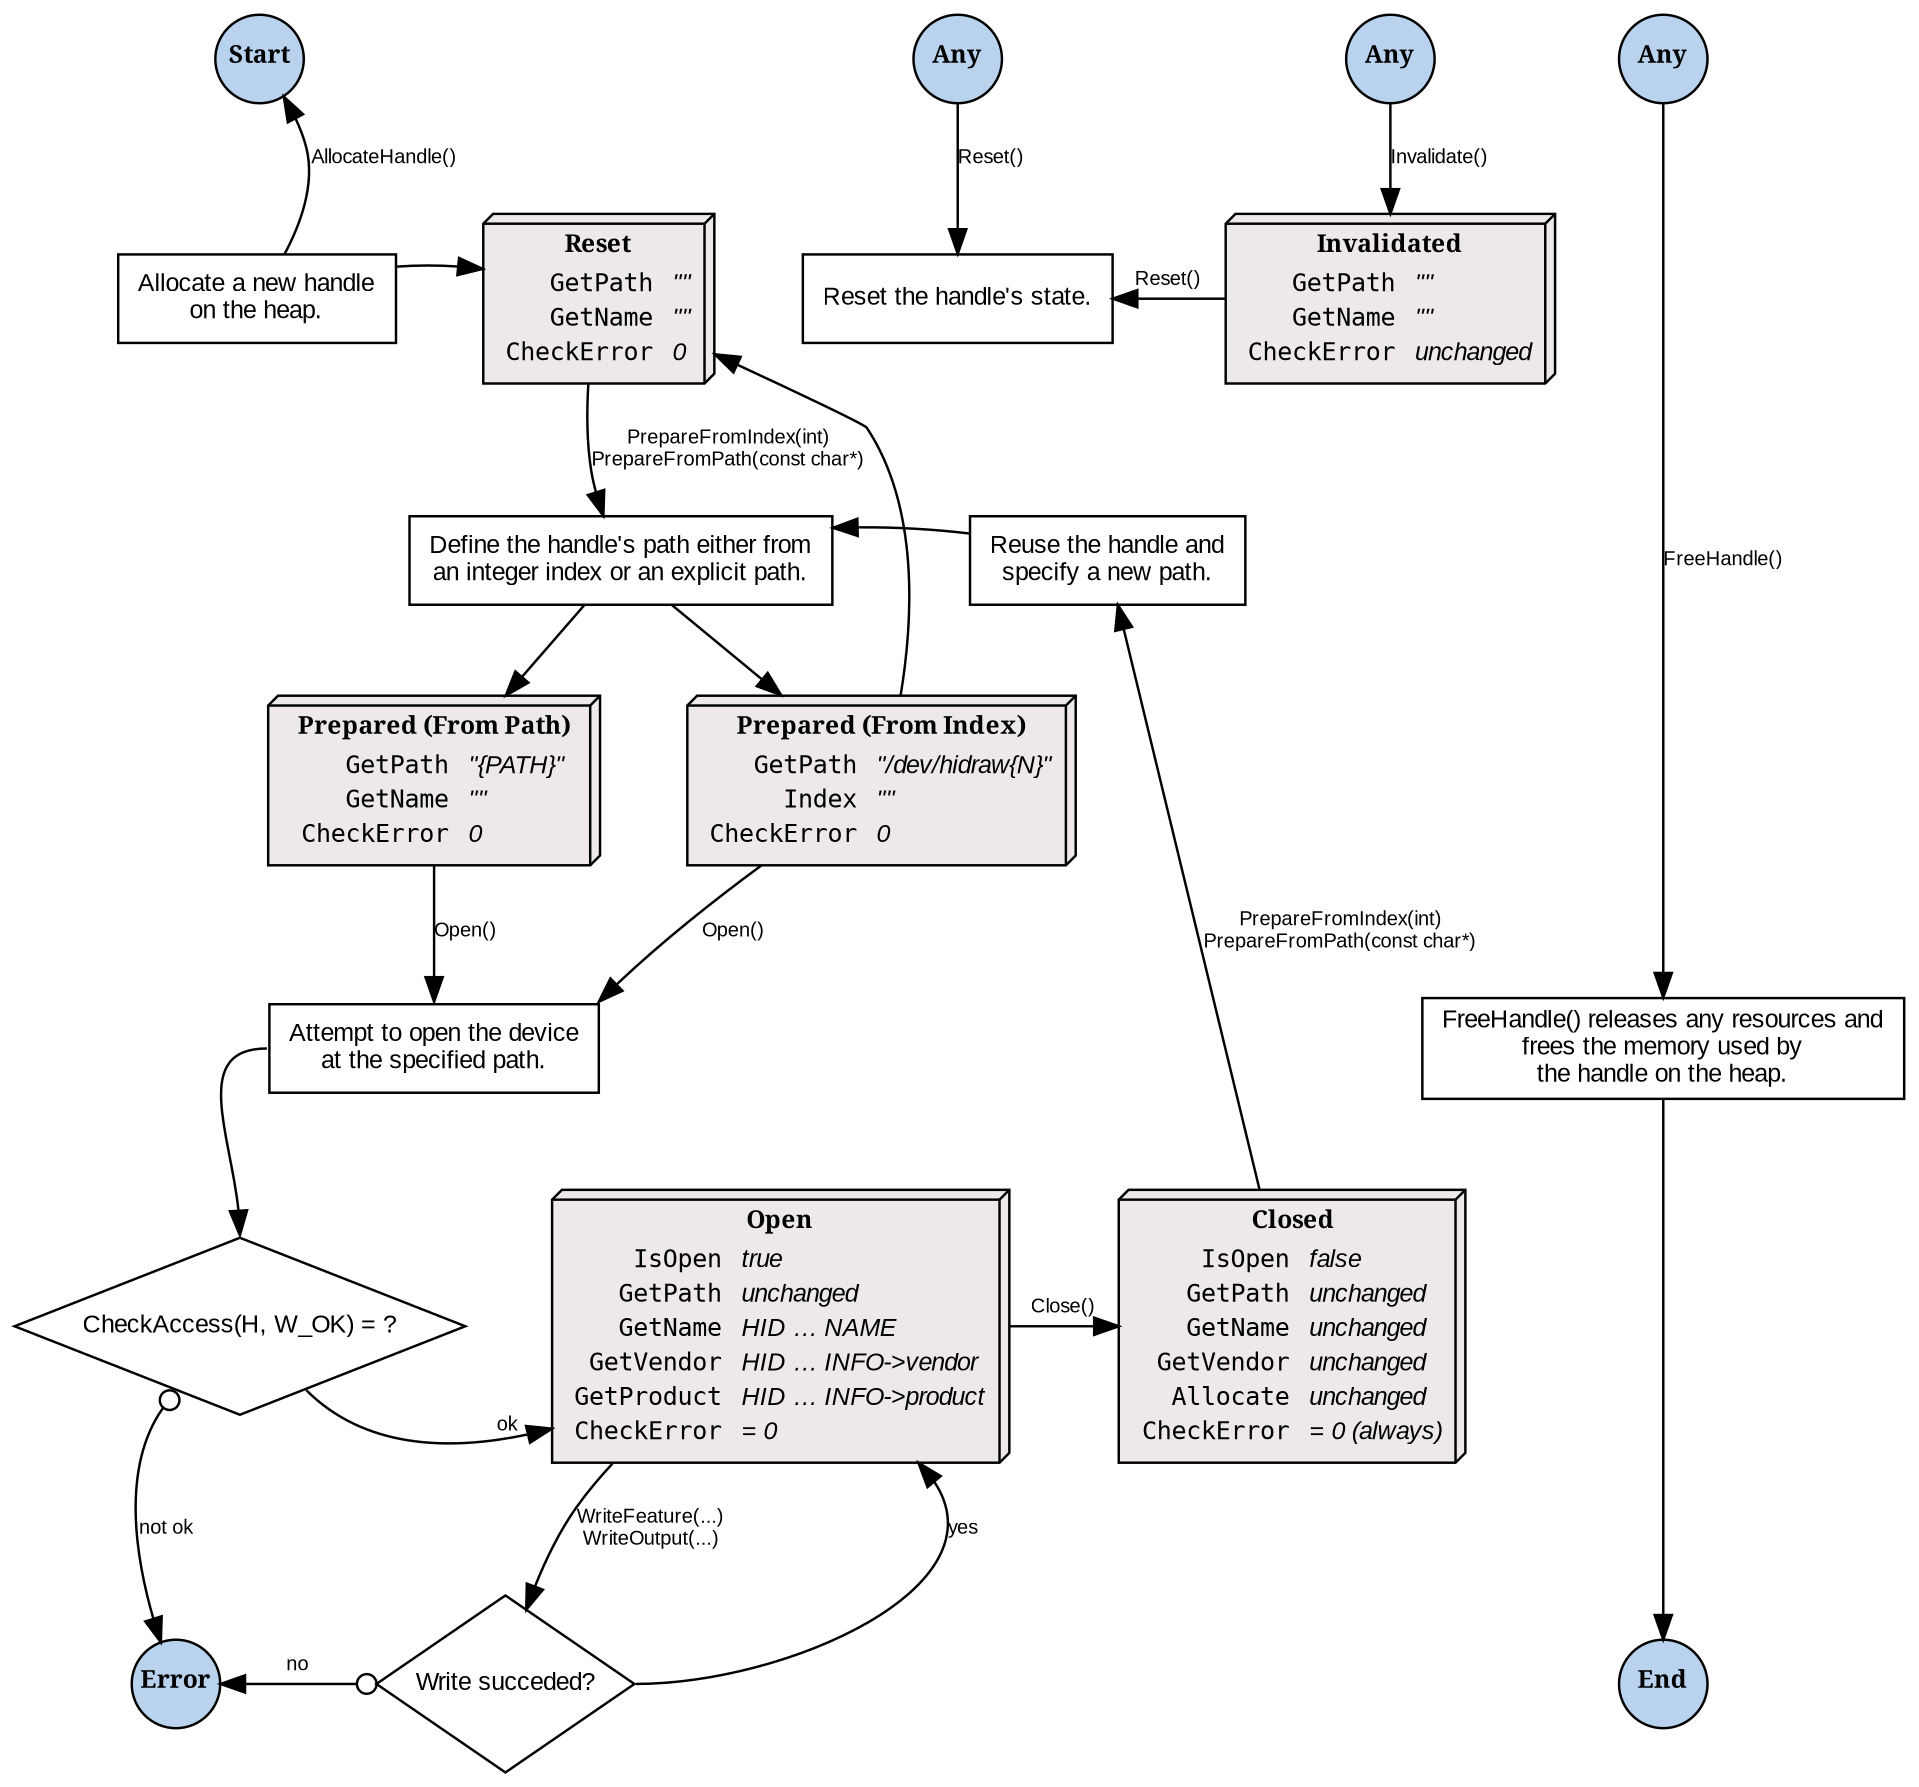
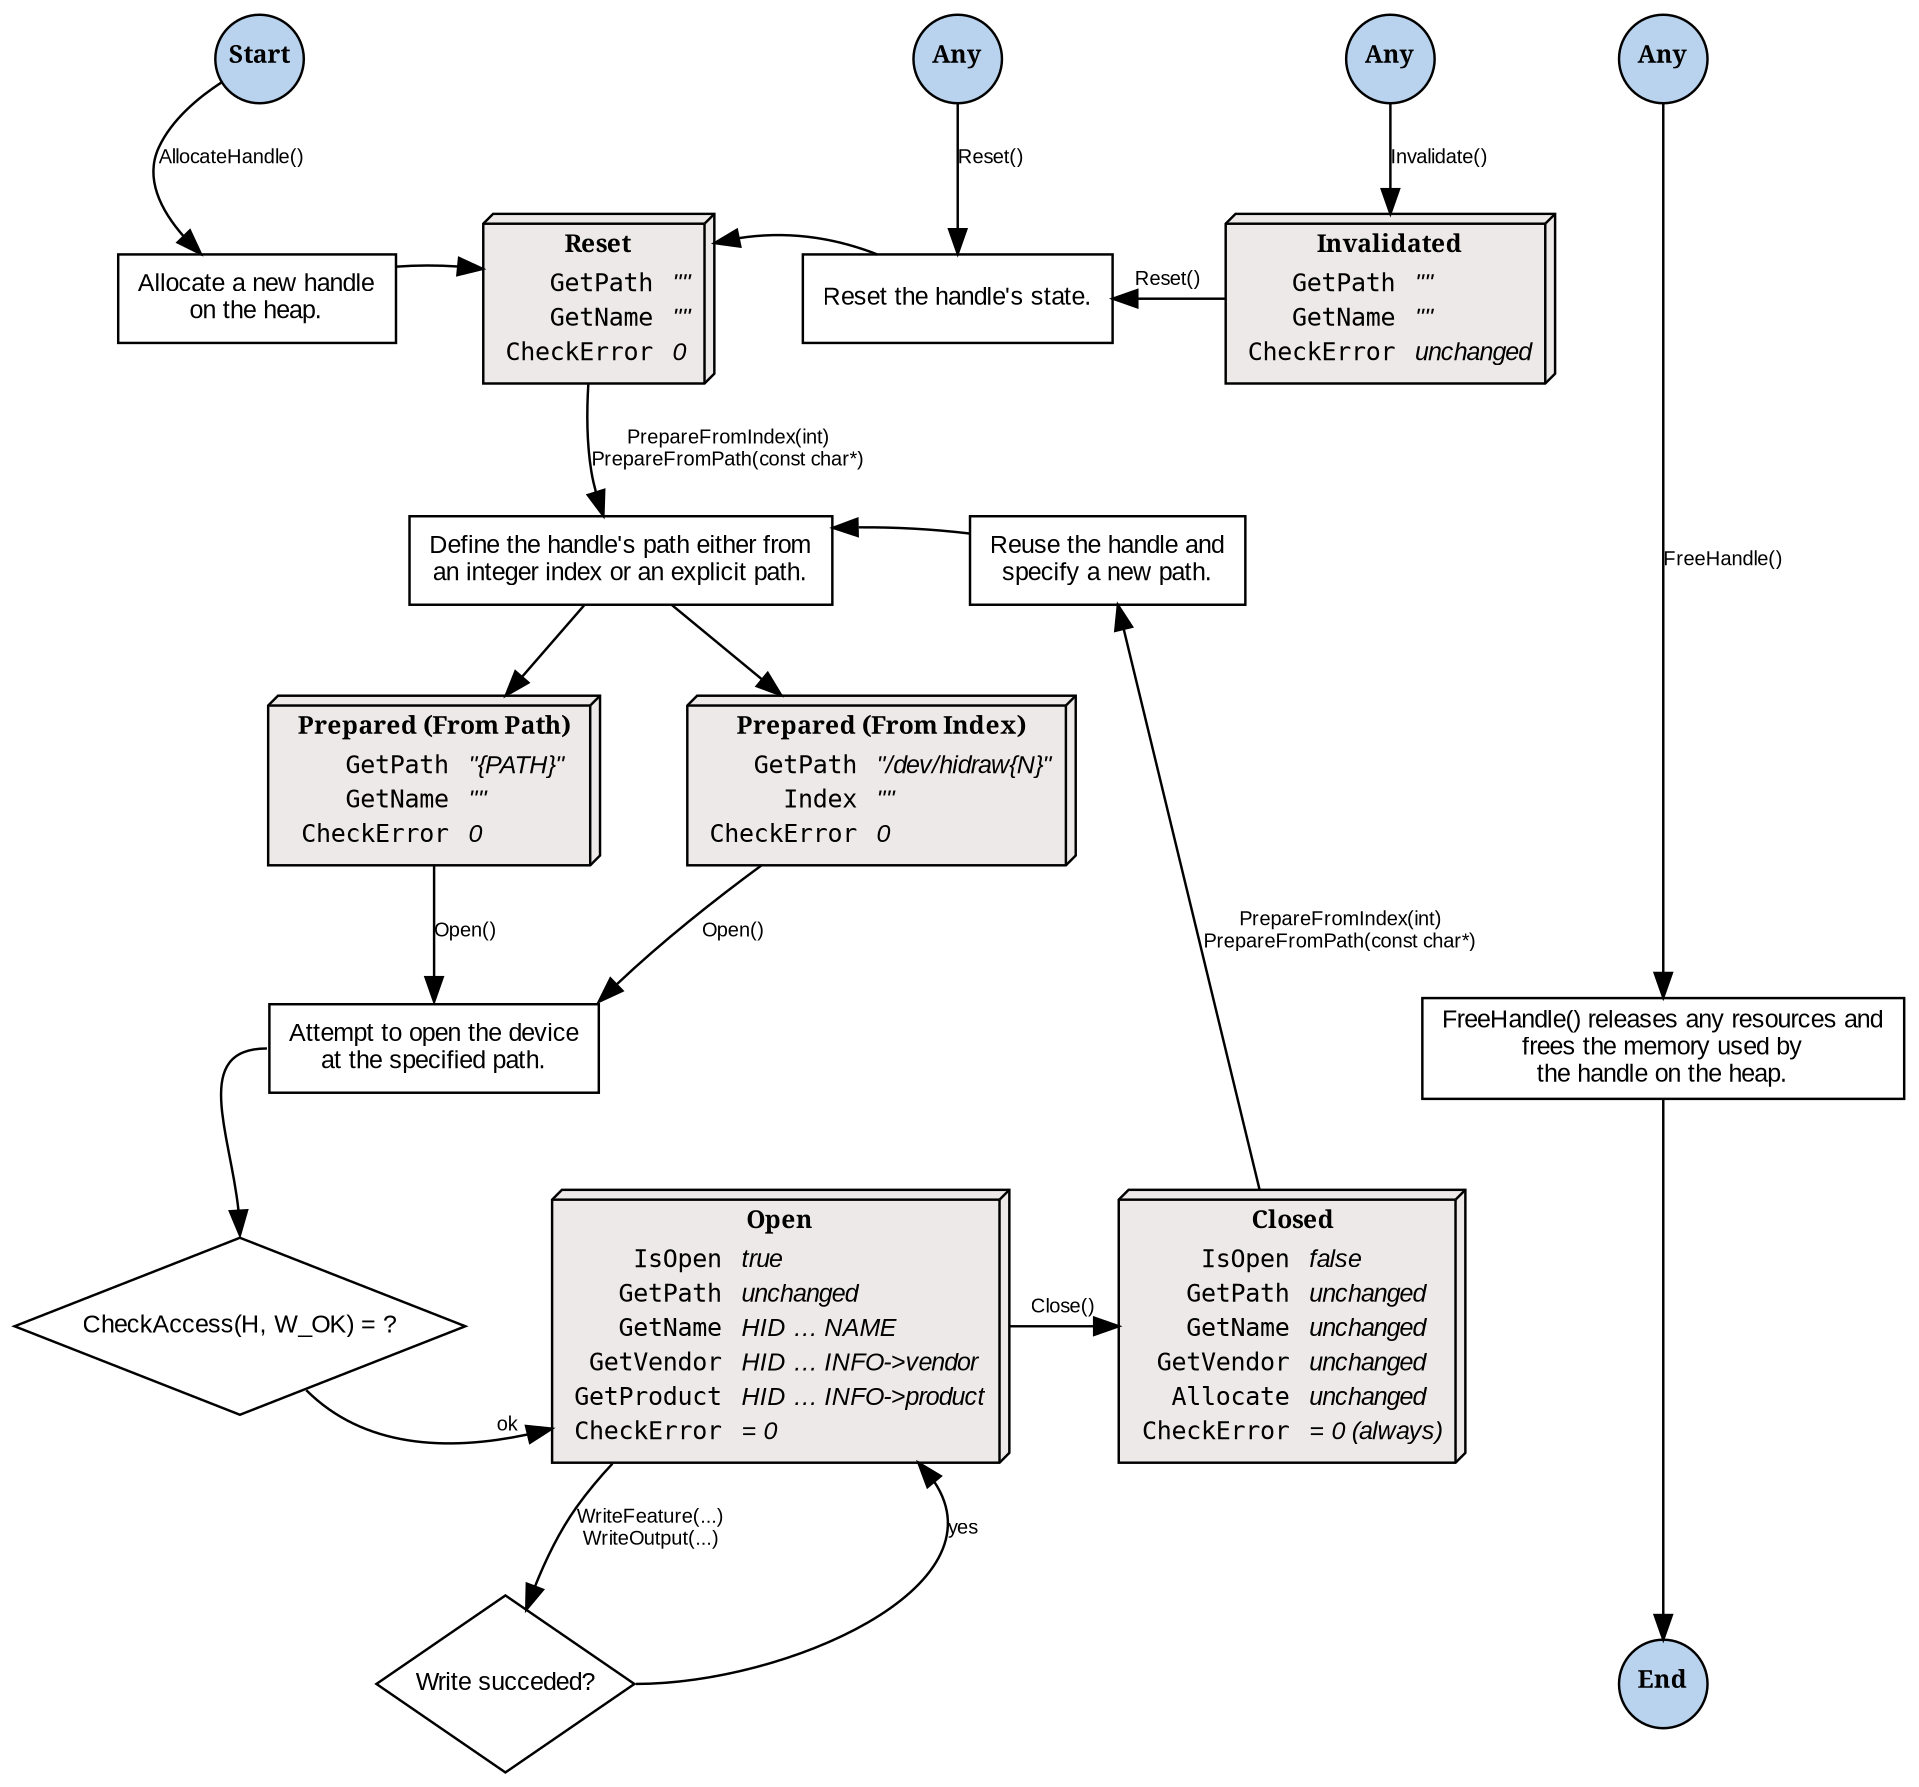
edge "Allocate a new handle on the heap." -> "Start": reversed
edge "Prepared (From Index)" -> "Reset": now "Reset the handle's state." -> "Reset"
node "Error": removed
